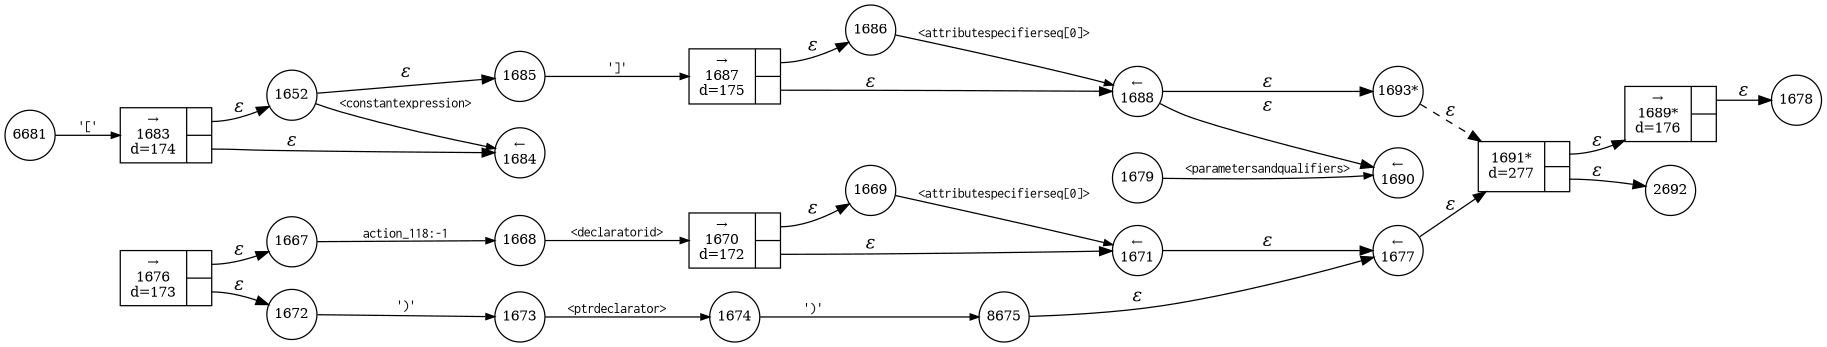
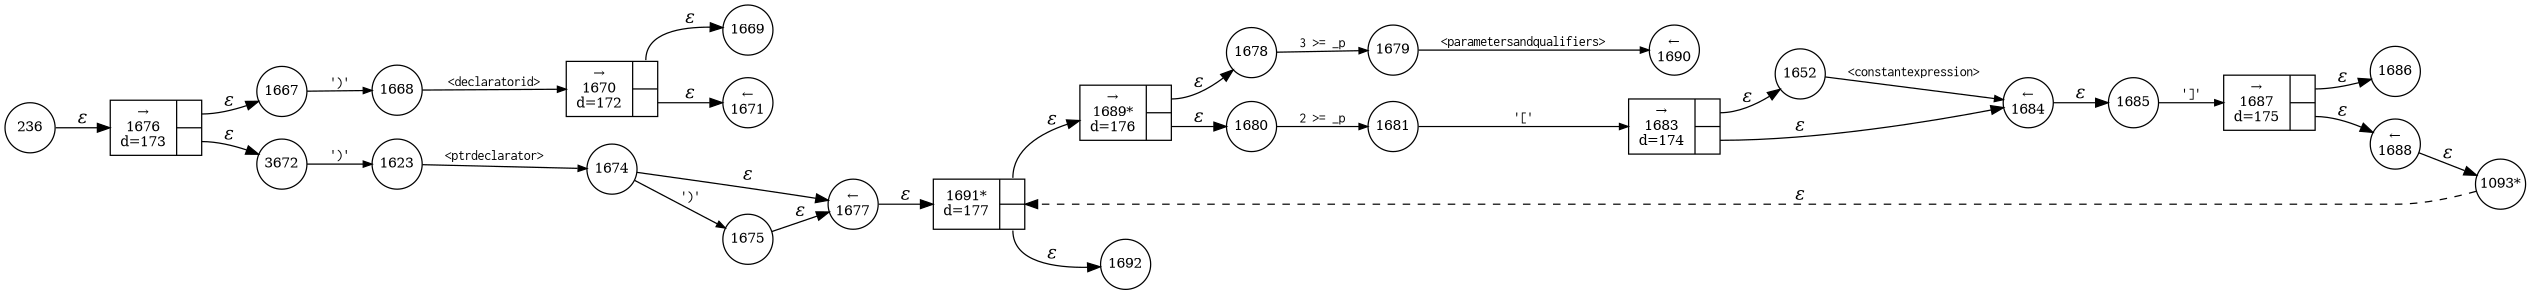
edge "1678" -> "1679": added, label "3 >= _p"
edge "1686" -> "← 1688": removed, label "<attributespecifierseq[0]>"
edge "1652" -> "1685": now "← 1684" -> "1685"
node "1693*": label "1693*" -> "1093*"
node "1680": added
node "236": added
node "6681": label "6681" -> "1681"
edge "← 1688" -> "← 1690": removed, label "ε"
node "1691*": text "d=277" -> "d=177"
node "2692": label "2692" -> "1692"
edge "1669" -> "← 1671": removed, label "<attributespecifierseq[0]>"
edge "1667" -> "1668": label "action_118:-1" -> "')'"
edge "← 1671" -> "← 1677": now "1674" -> "← 1677"
node "1672": label "1672" -> "3672"
node "1673": label "1673" -> "1623"
node "8675": label "8675" -> "1675"
